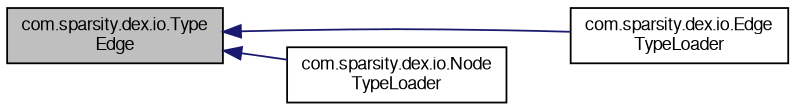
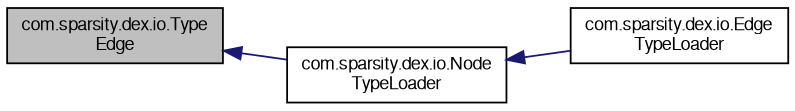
edge "com.sparsity.dex.io.Edge TypeLoader" -> "com.sparsity.dex.io.Type Edge": now "com.sparsity.dex.io.Edge TypeLoader" -> "com.sparsity.dex.io.Node TypeLoader"
